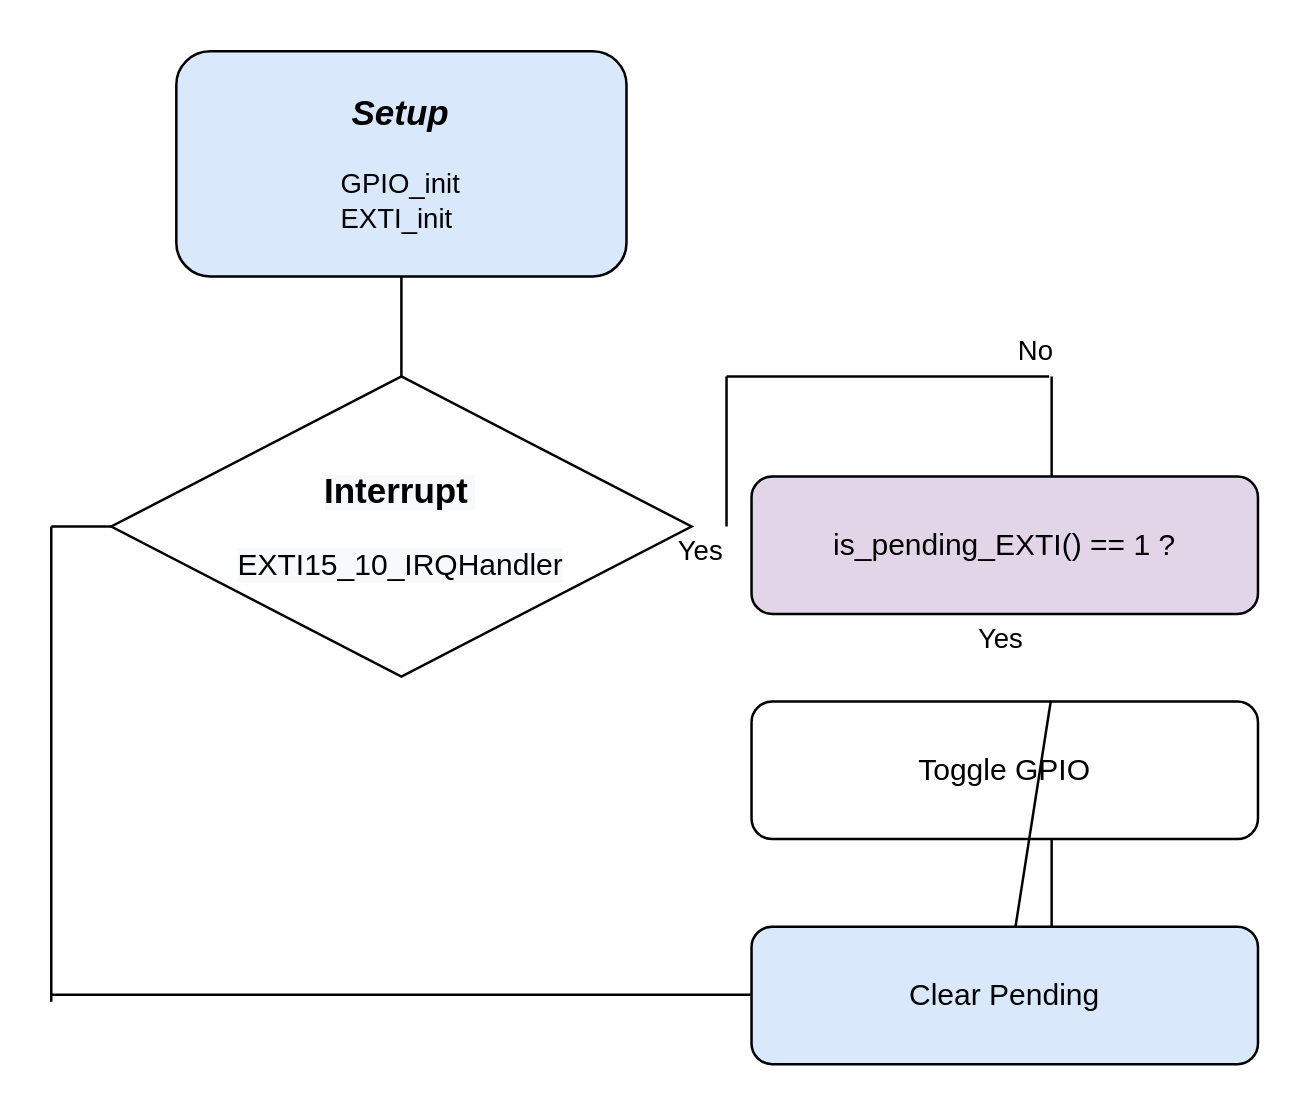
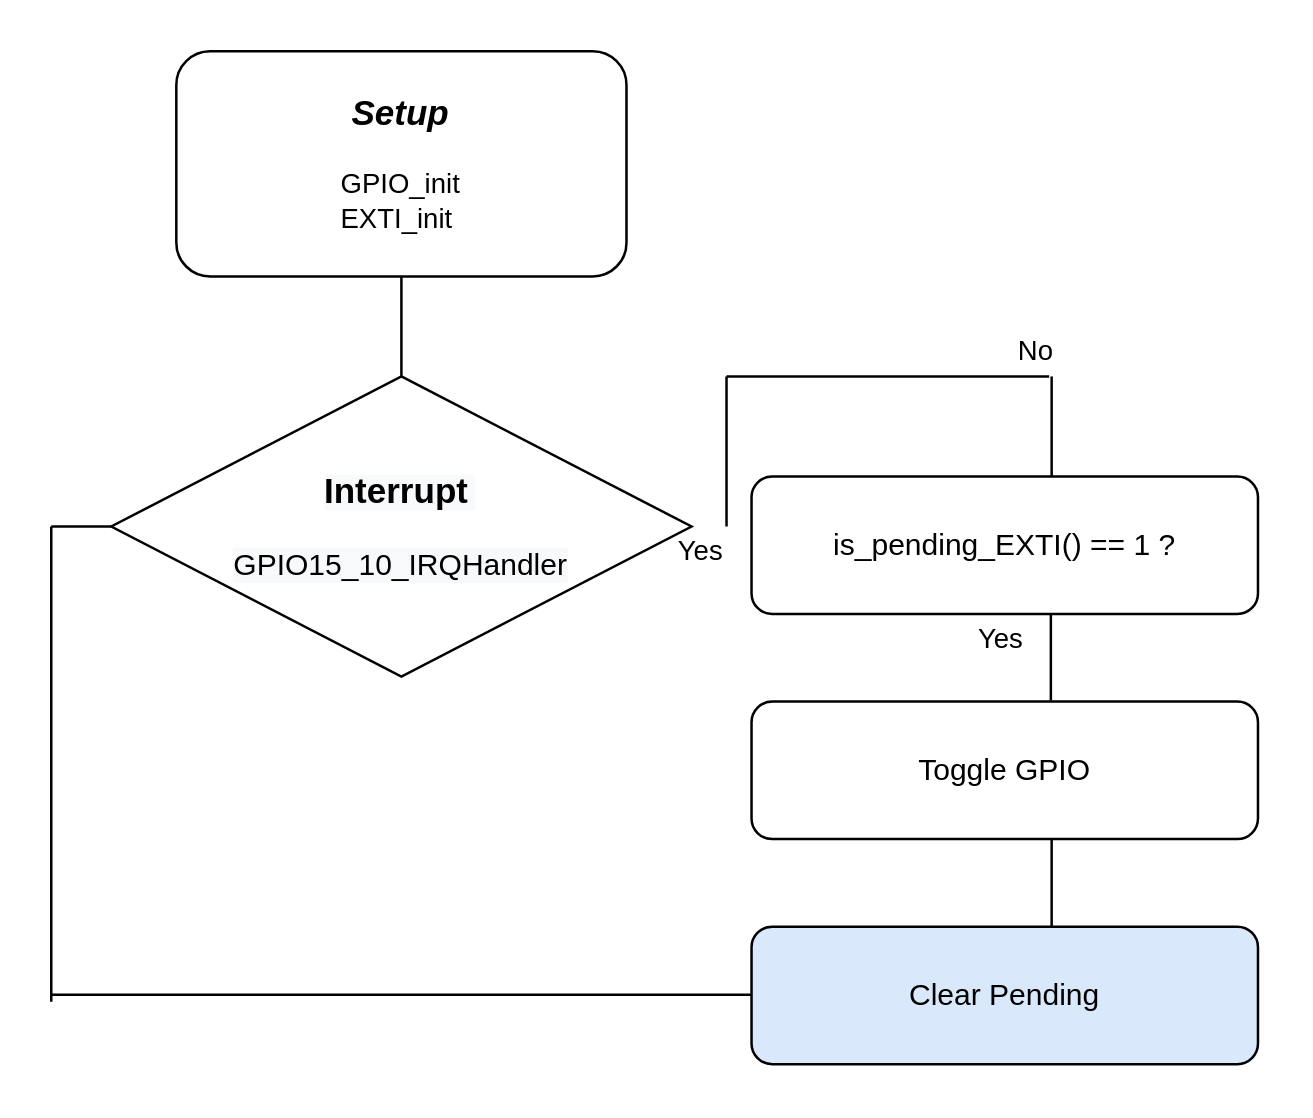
node "Setup GPIO_init EXTI_init": fillcolor #dae8fc -> #ffffff
node "Interrupt EXTI15_10_IRQHandler": label "Interrupt EXTI15_10_IRQHandler" -> "Interrupt GPIO15_10_IRQHandler"
node "is_pending_EXTI() == 1 ?": fillcolor #e1d5e7 -> #ffffff
edge "Toggle GPIO" -- "Clear Pending": now "Toggle GPIO" -- "is_pending_EXTI() == 1 ?"
